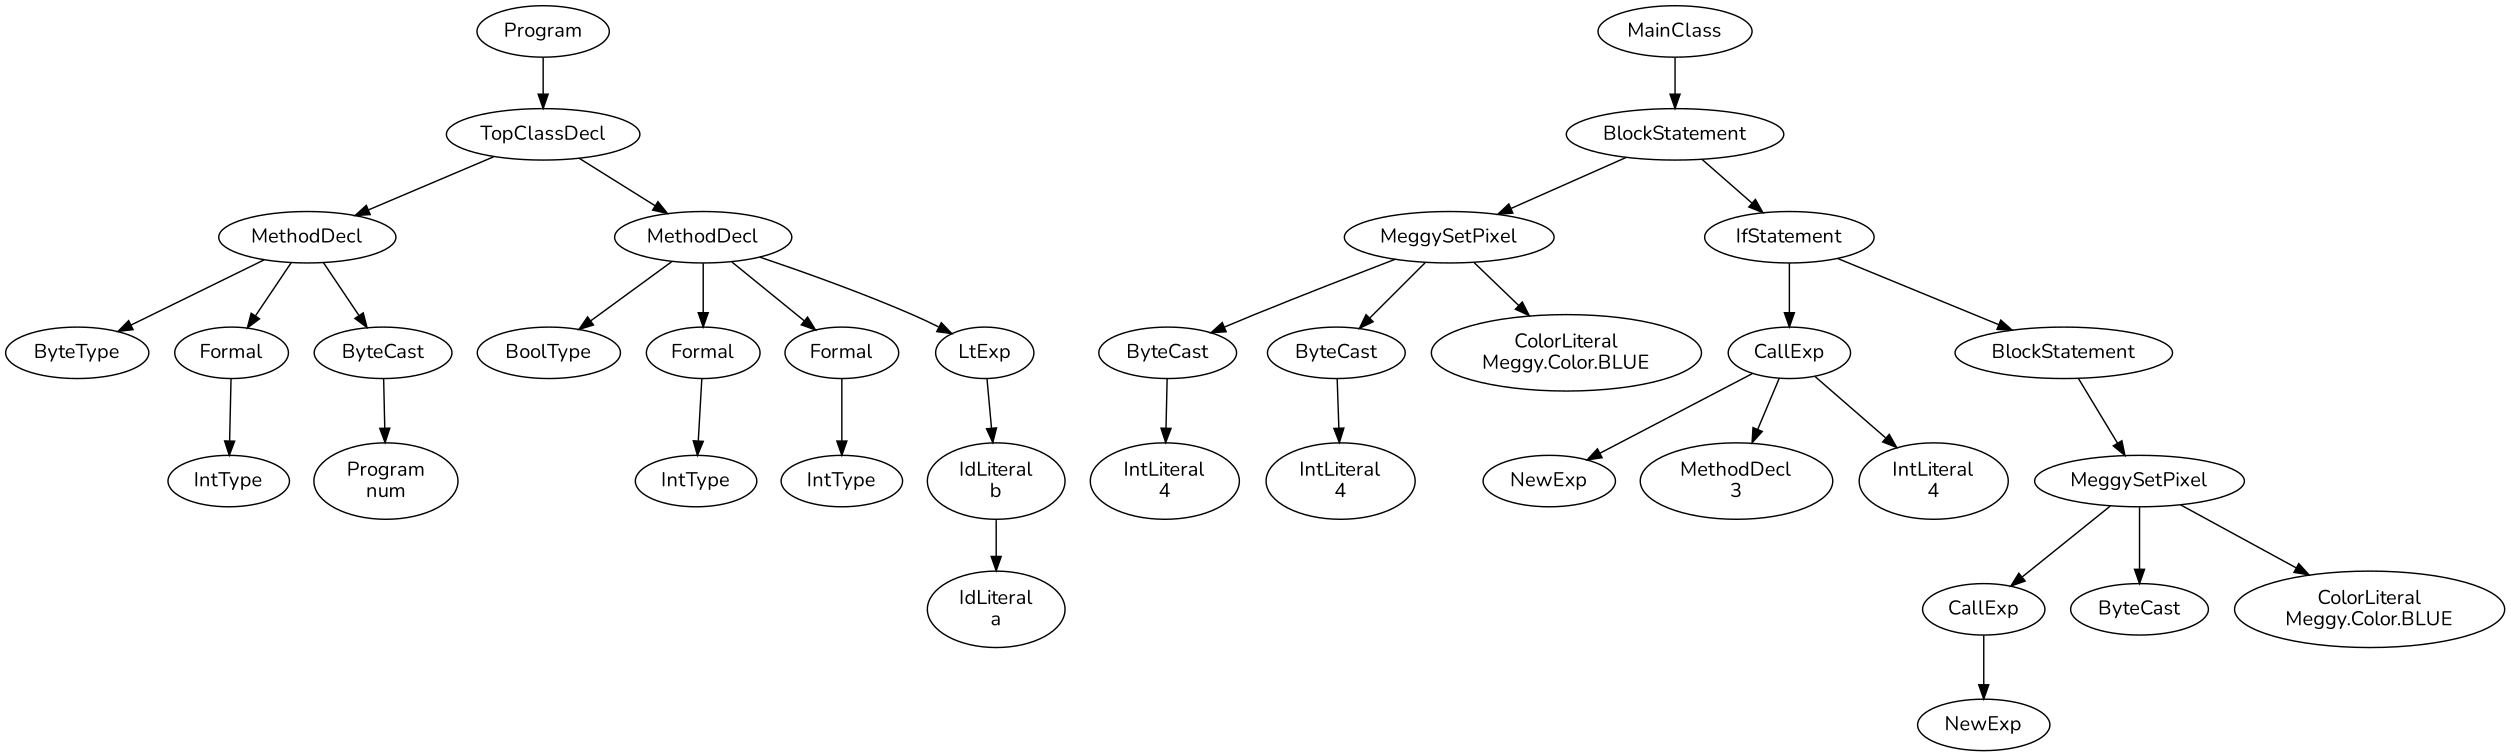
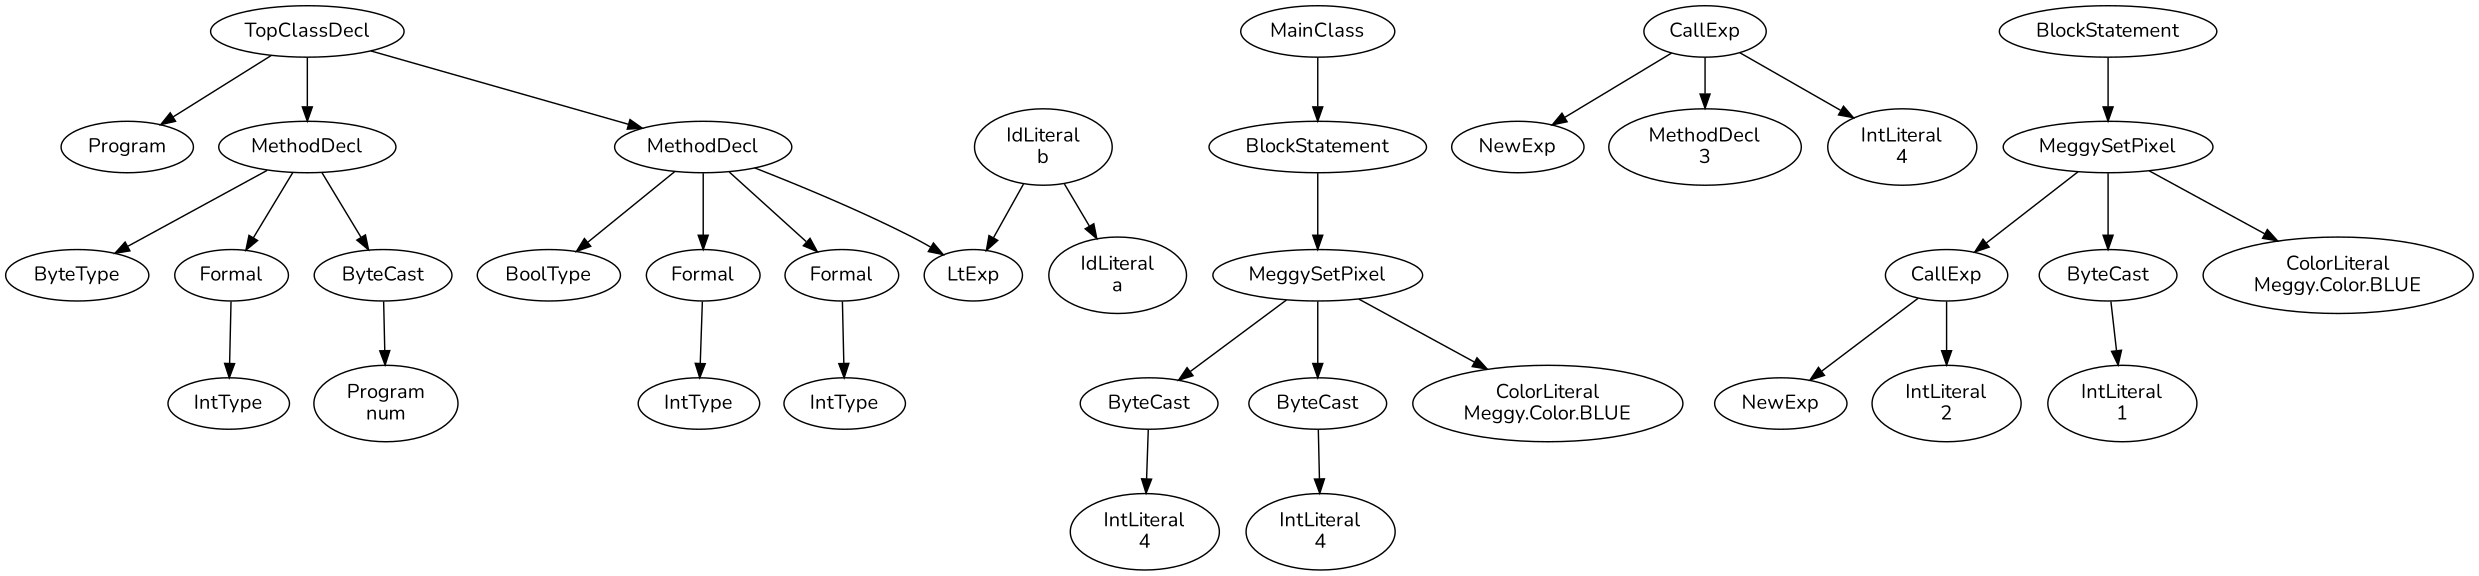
edge "Program" -> "TopClassDecl": reversed
node "IfStatement": removed
edge "LtExp" -> "IdLiteral b": reversed
node "IntLiteral 2": added
node "IntLiteral 1": added
